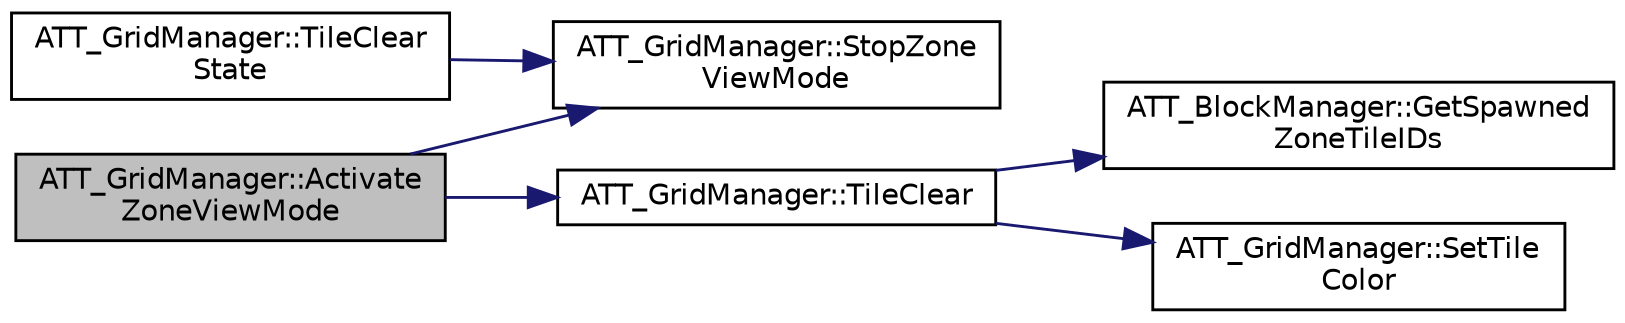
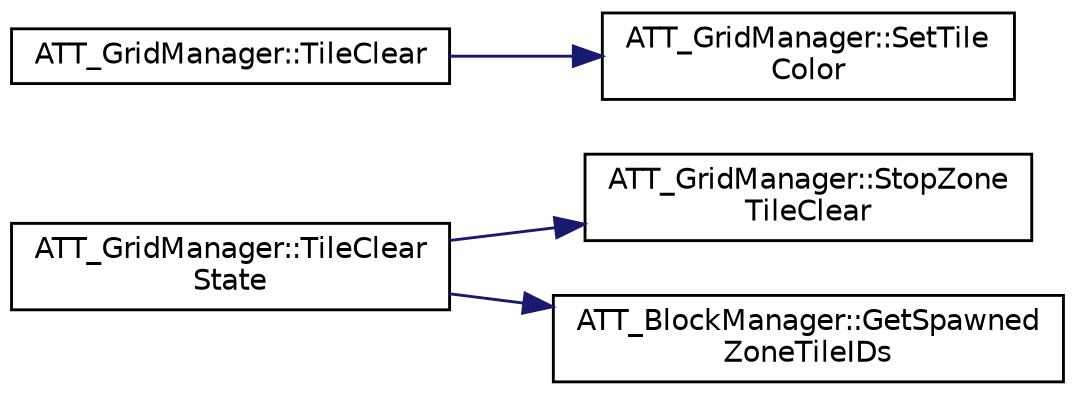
node "ATT_GridManager::StopZone ViewMode": label "ATT_GridManager::StopZone ViewMode" -> "ATT_GridManager::StopZone TileClear"
edge "ATT_GridManager::TileClear" -> "ATT_BlockManager::GetSpawned ZoneTileIDs": now "ATT_GridManager::TileClear State" -> "ATT_BlockManager::GetSpawned ZoneTileIDs"
node "ATT_GridManager::Activate ZoneViewMode": removed
